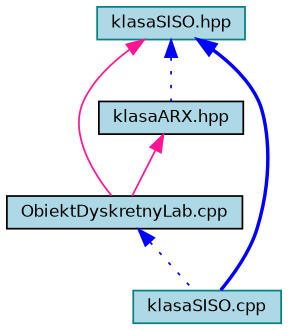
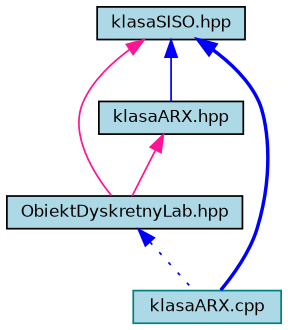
node "klasaSISO.hpp": color teal -> black
edge "klasaARX.hpp" -> "klasaSISO.hpp": style dotted -> solid
node "ObiektDyskretnyLab.cpp": label "ObiektDyskretnyLab.cpp" -> "ObiektDyskretnyLab.hpp"
node "klasaSISO.cpp": label "klasaSISO.cpp" -> "klasaARX.cpp"
